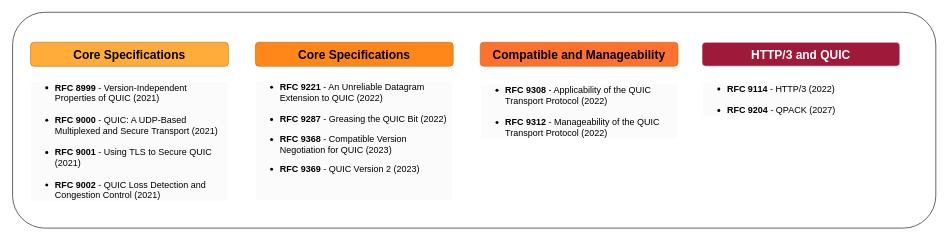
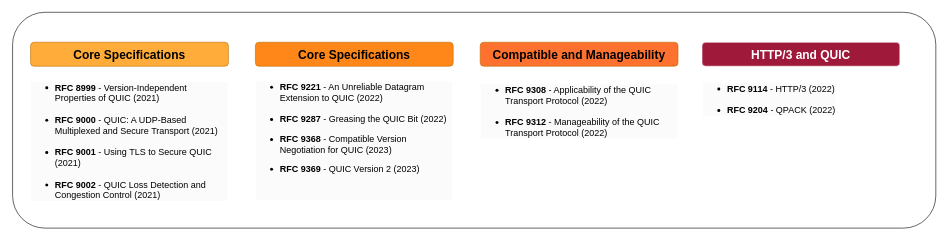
node "RFC 9114 - HTTP/3 (2022) RFC 9204 - QPACK (2027)": label "RFC 9114 - HTTP/3 (2022) RFC 9204 - QPACK (2027)" -> "RFC 9114 - HTTP/3 (2022) RFC 9204 - QPACK (2022)"
